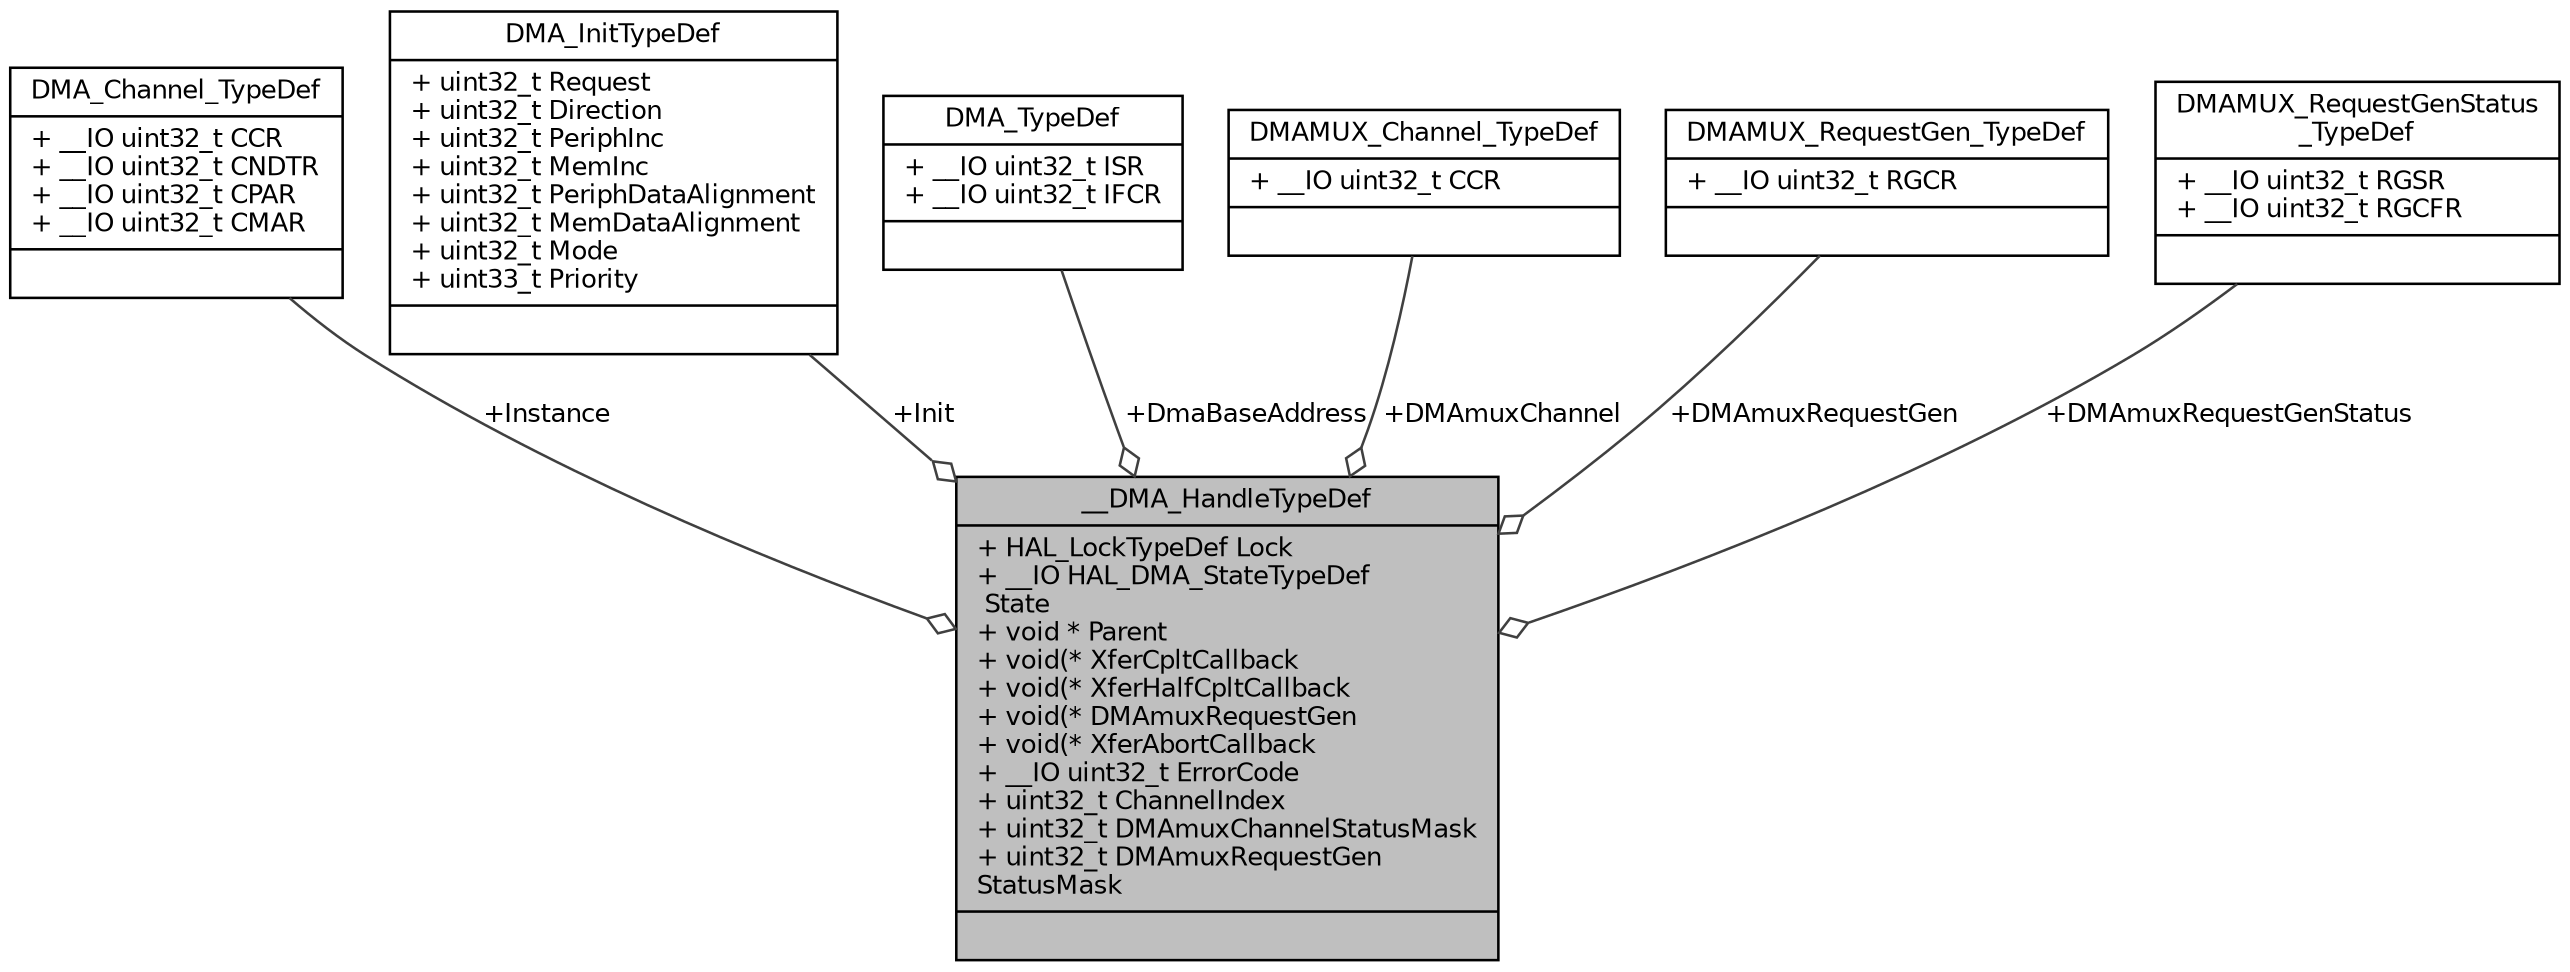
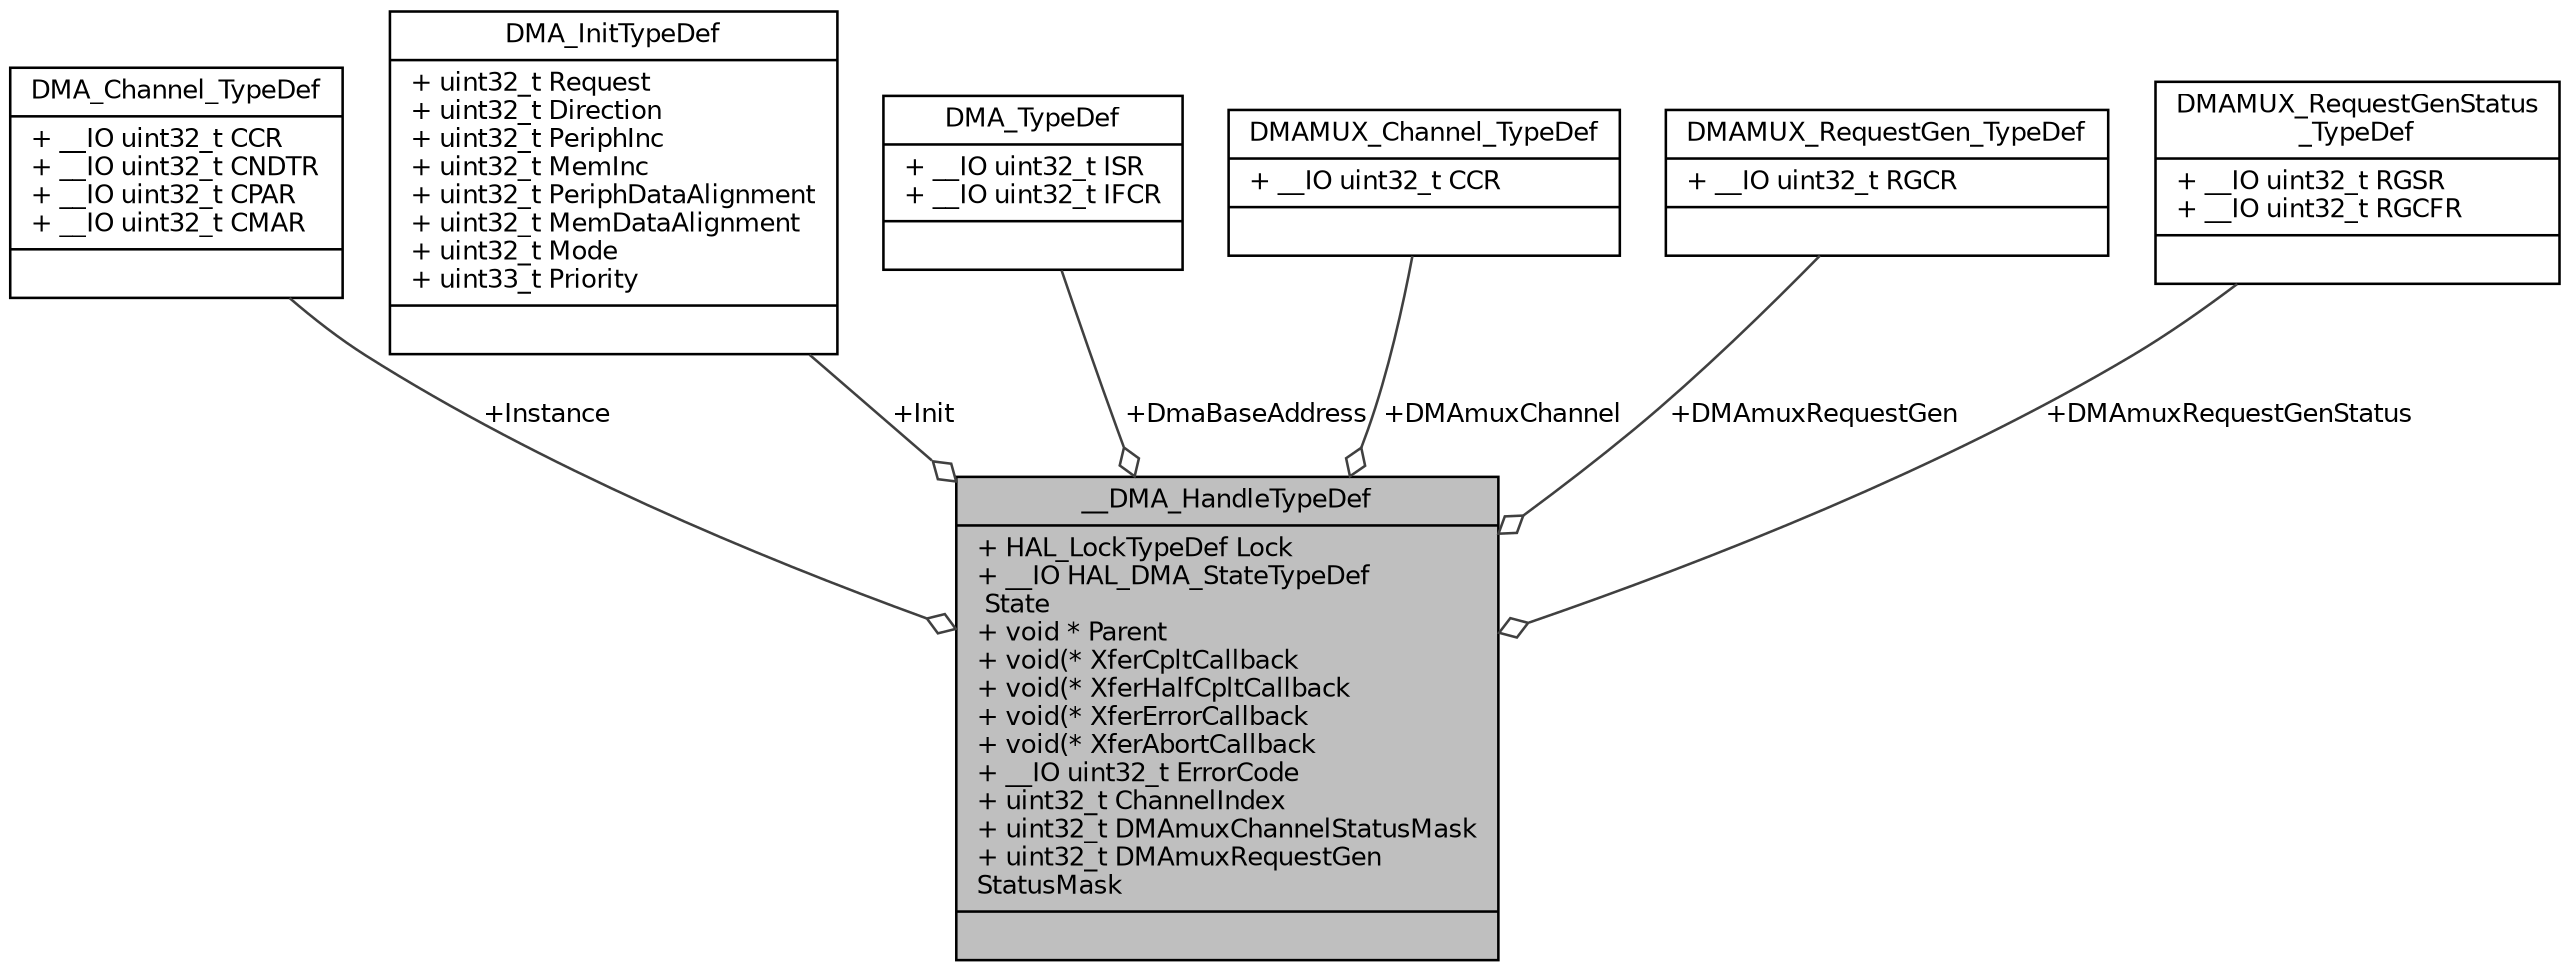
node "__DMA_HandleTypeDef": text "+ void(* DMAmuxRequestGen" -> "+ void(* XferErrorCallback"
